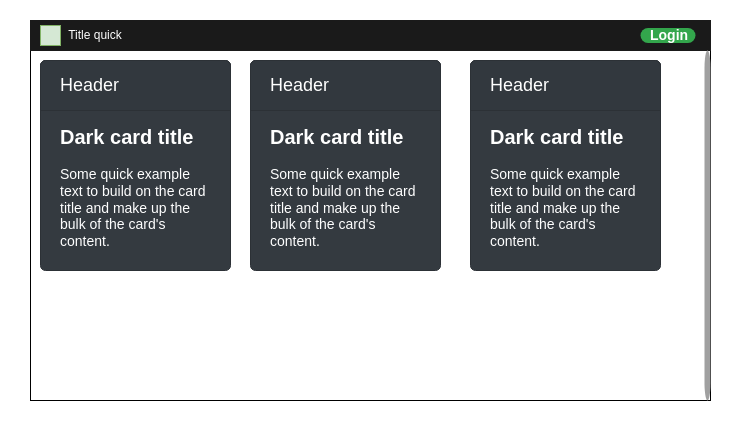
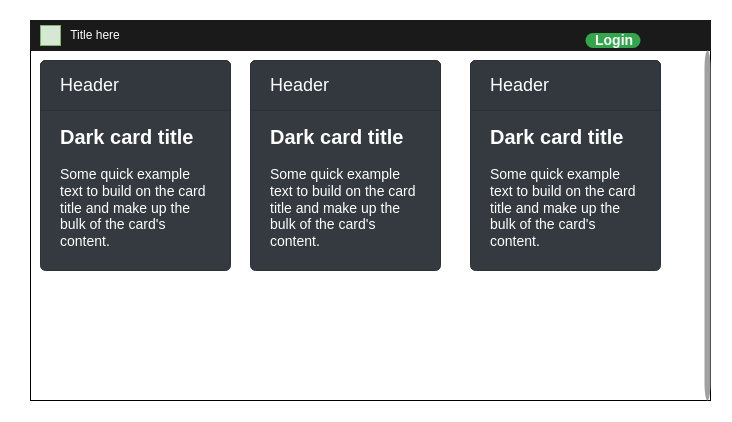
node "Title quick": label "Title quick" -> "Title here"
node "Login": moved (668, 36) -> (613, 41)
